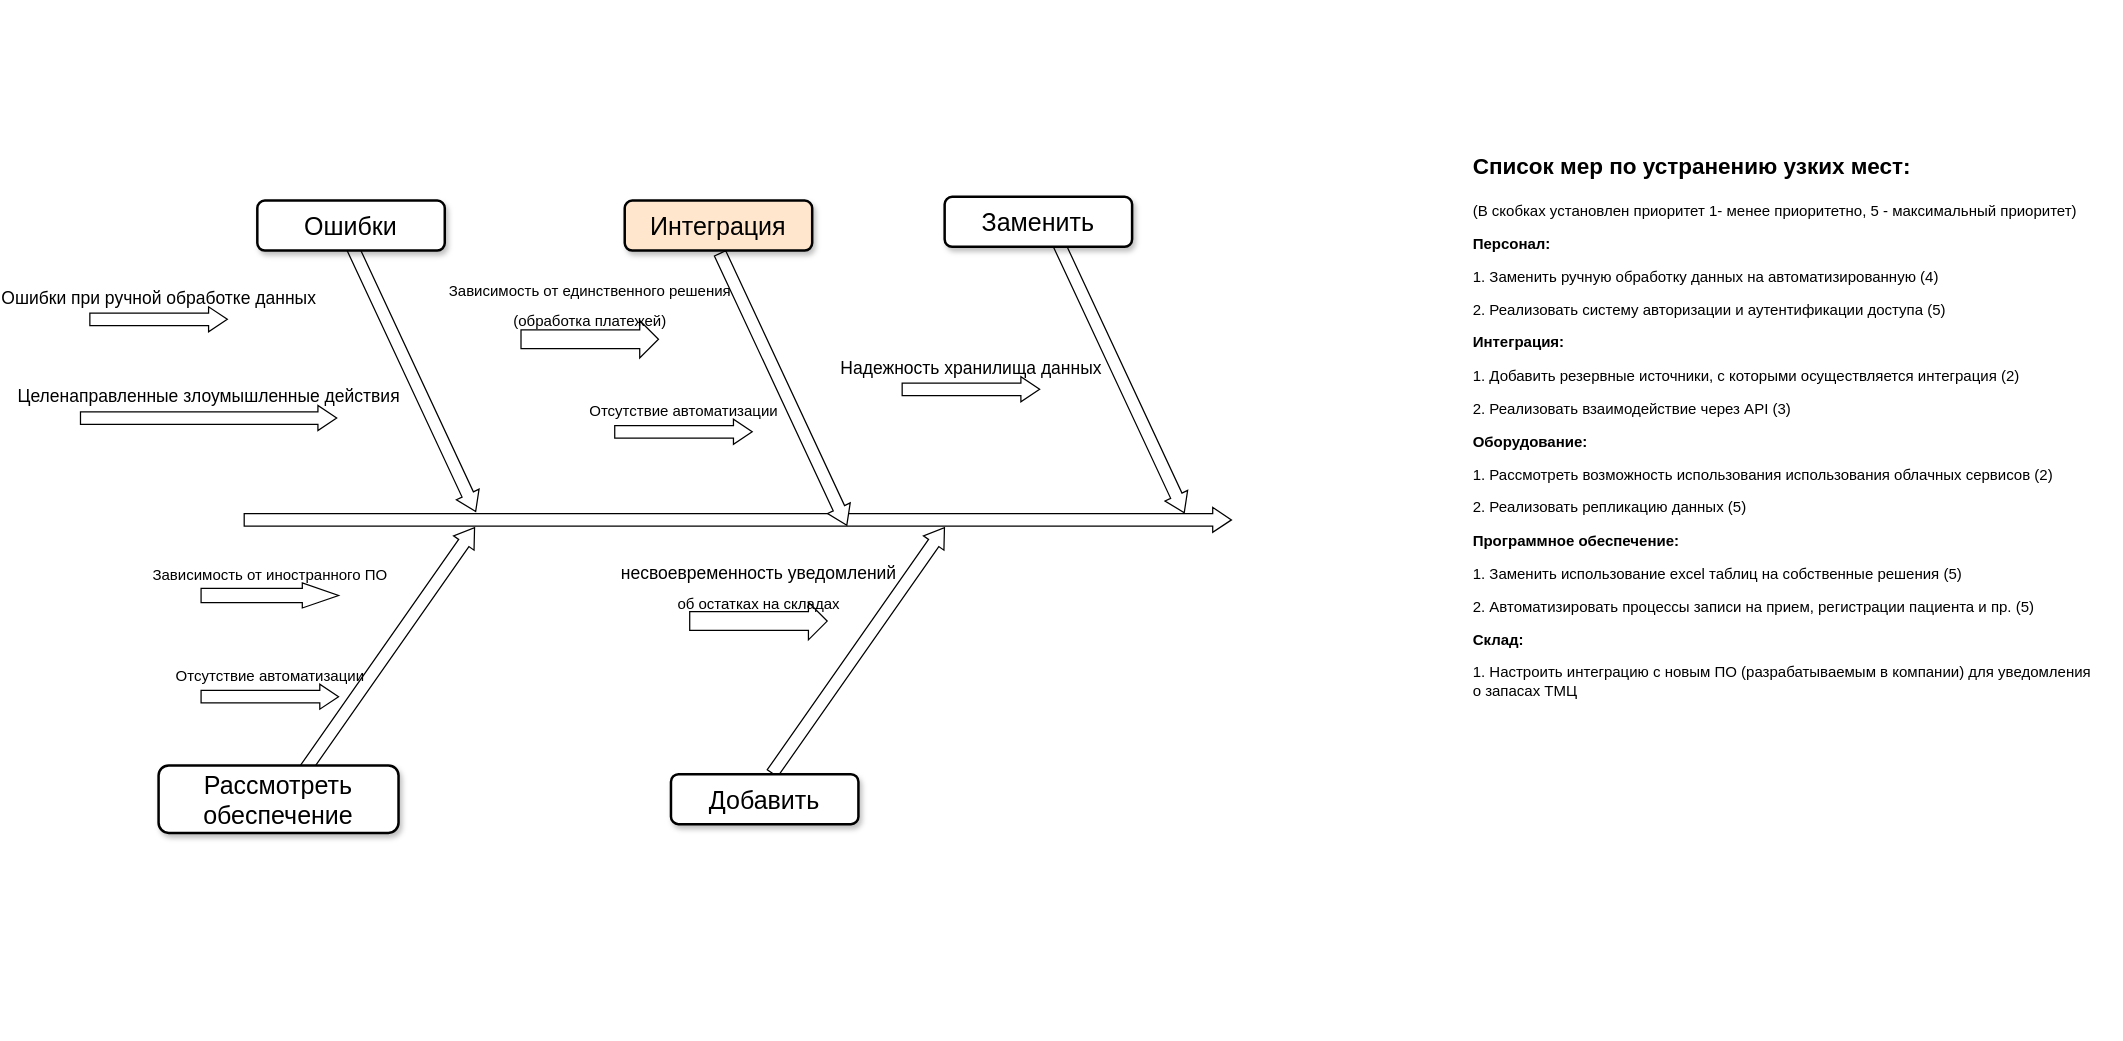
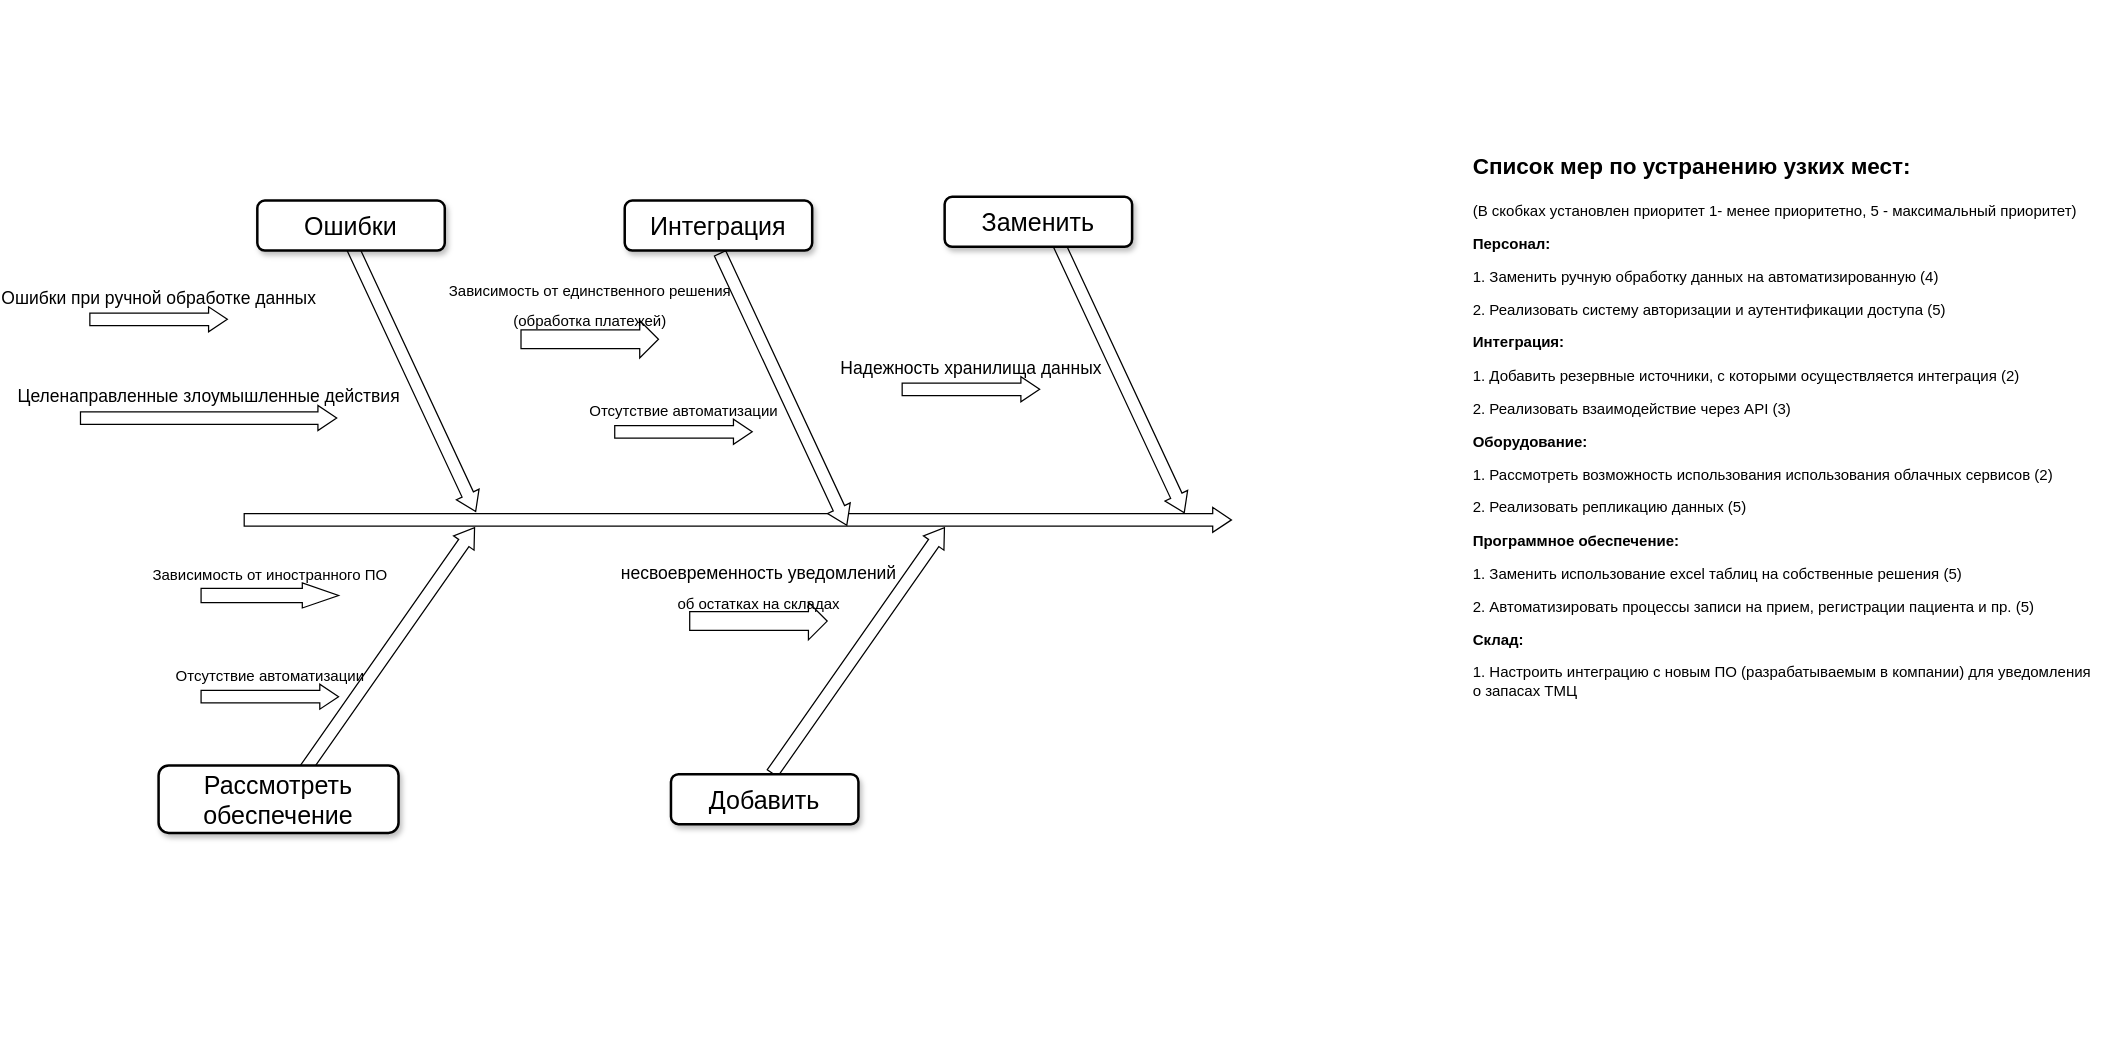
node "Интеграция": fillcolor #ffe6cc -> #ffffff
